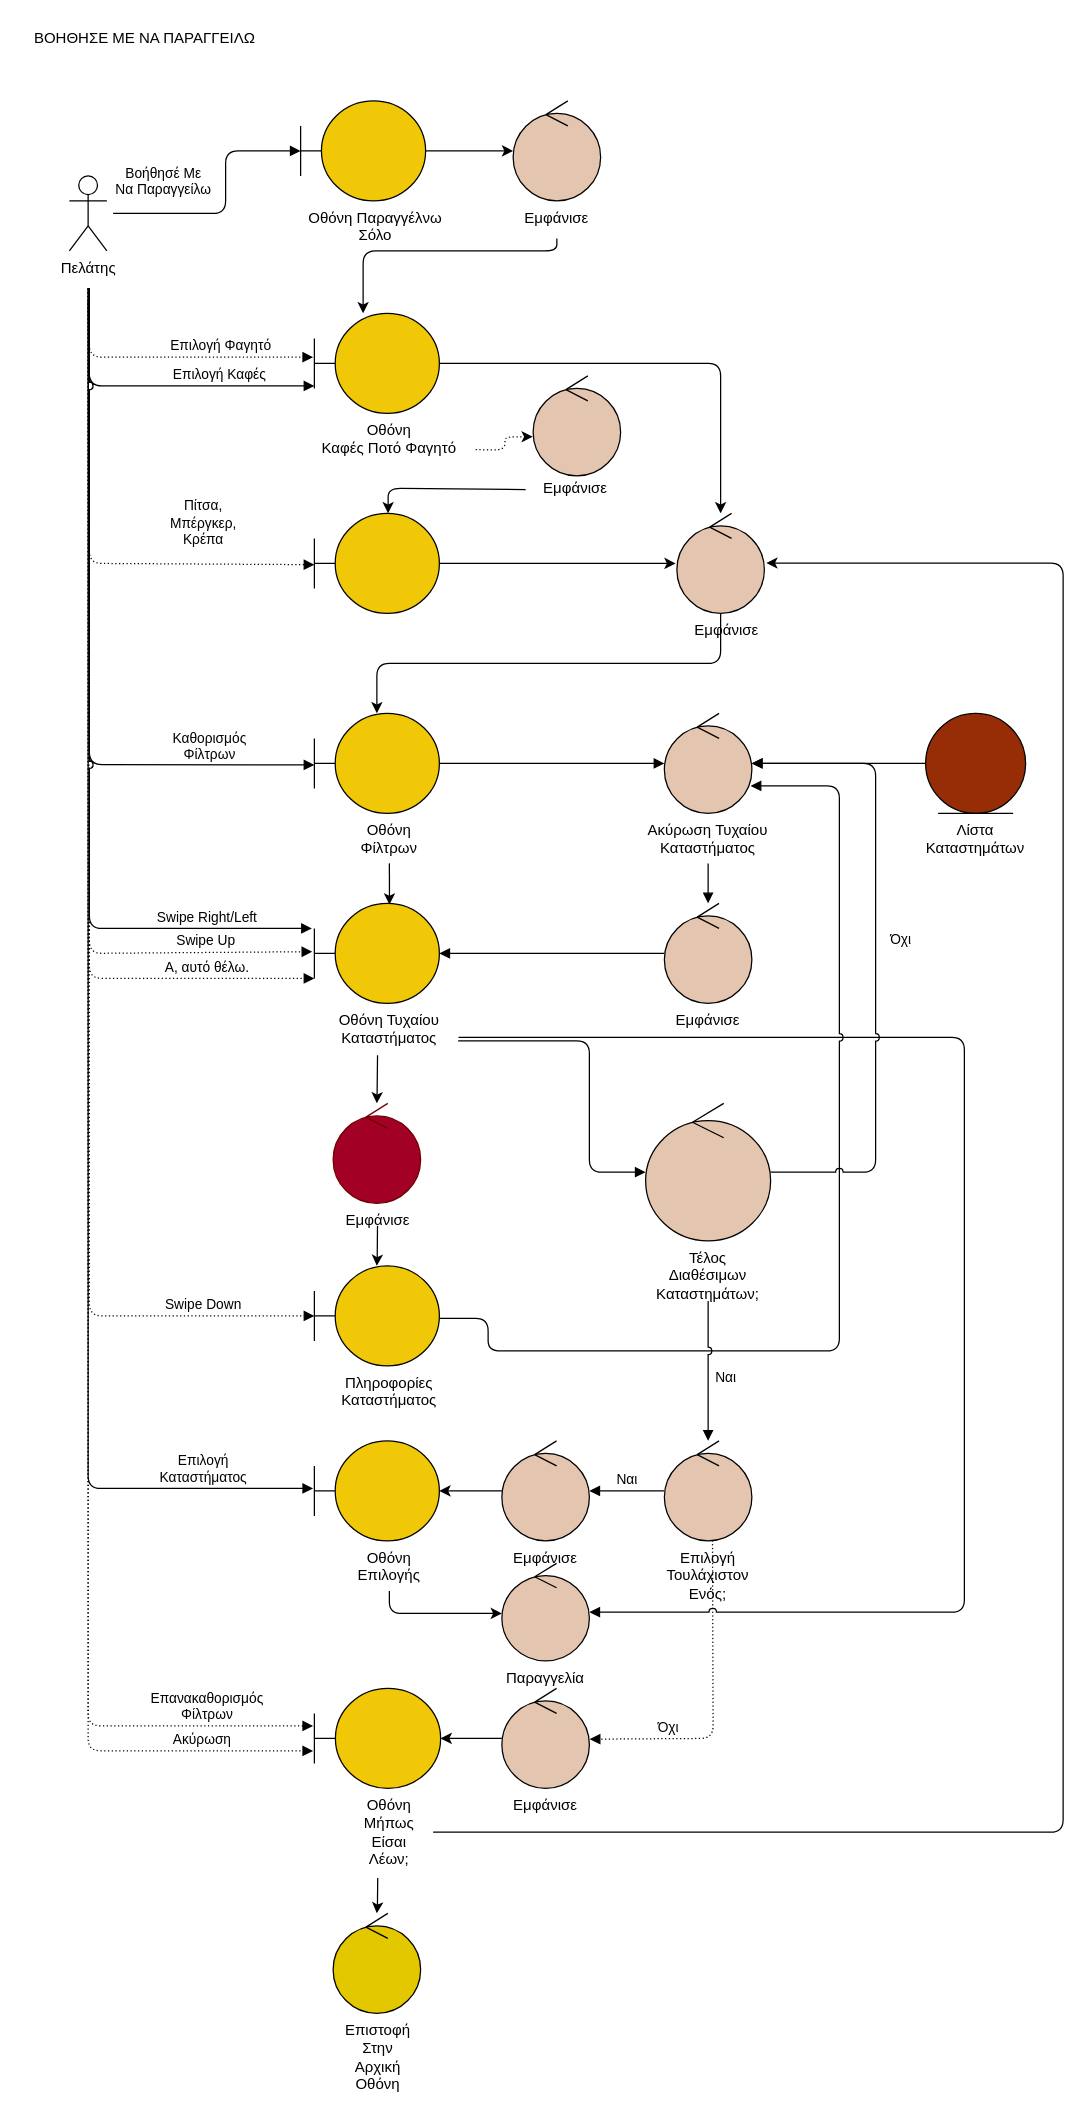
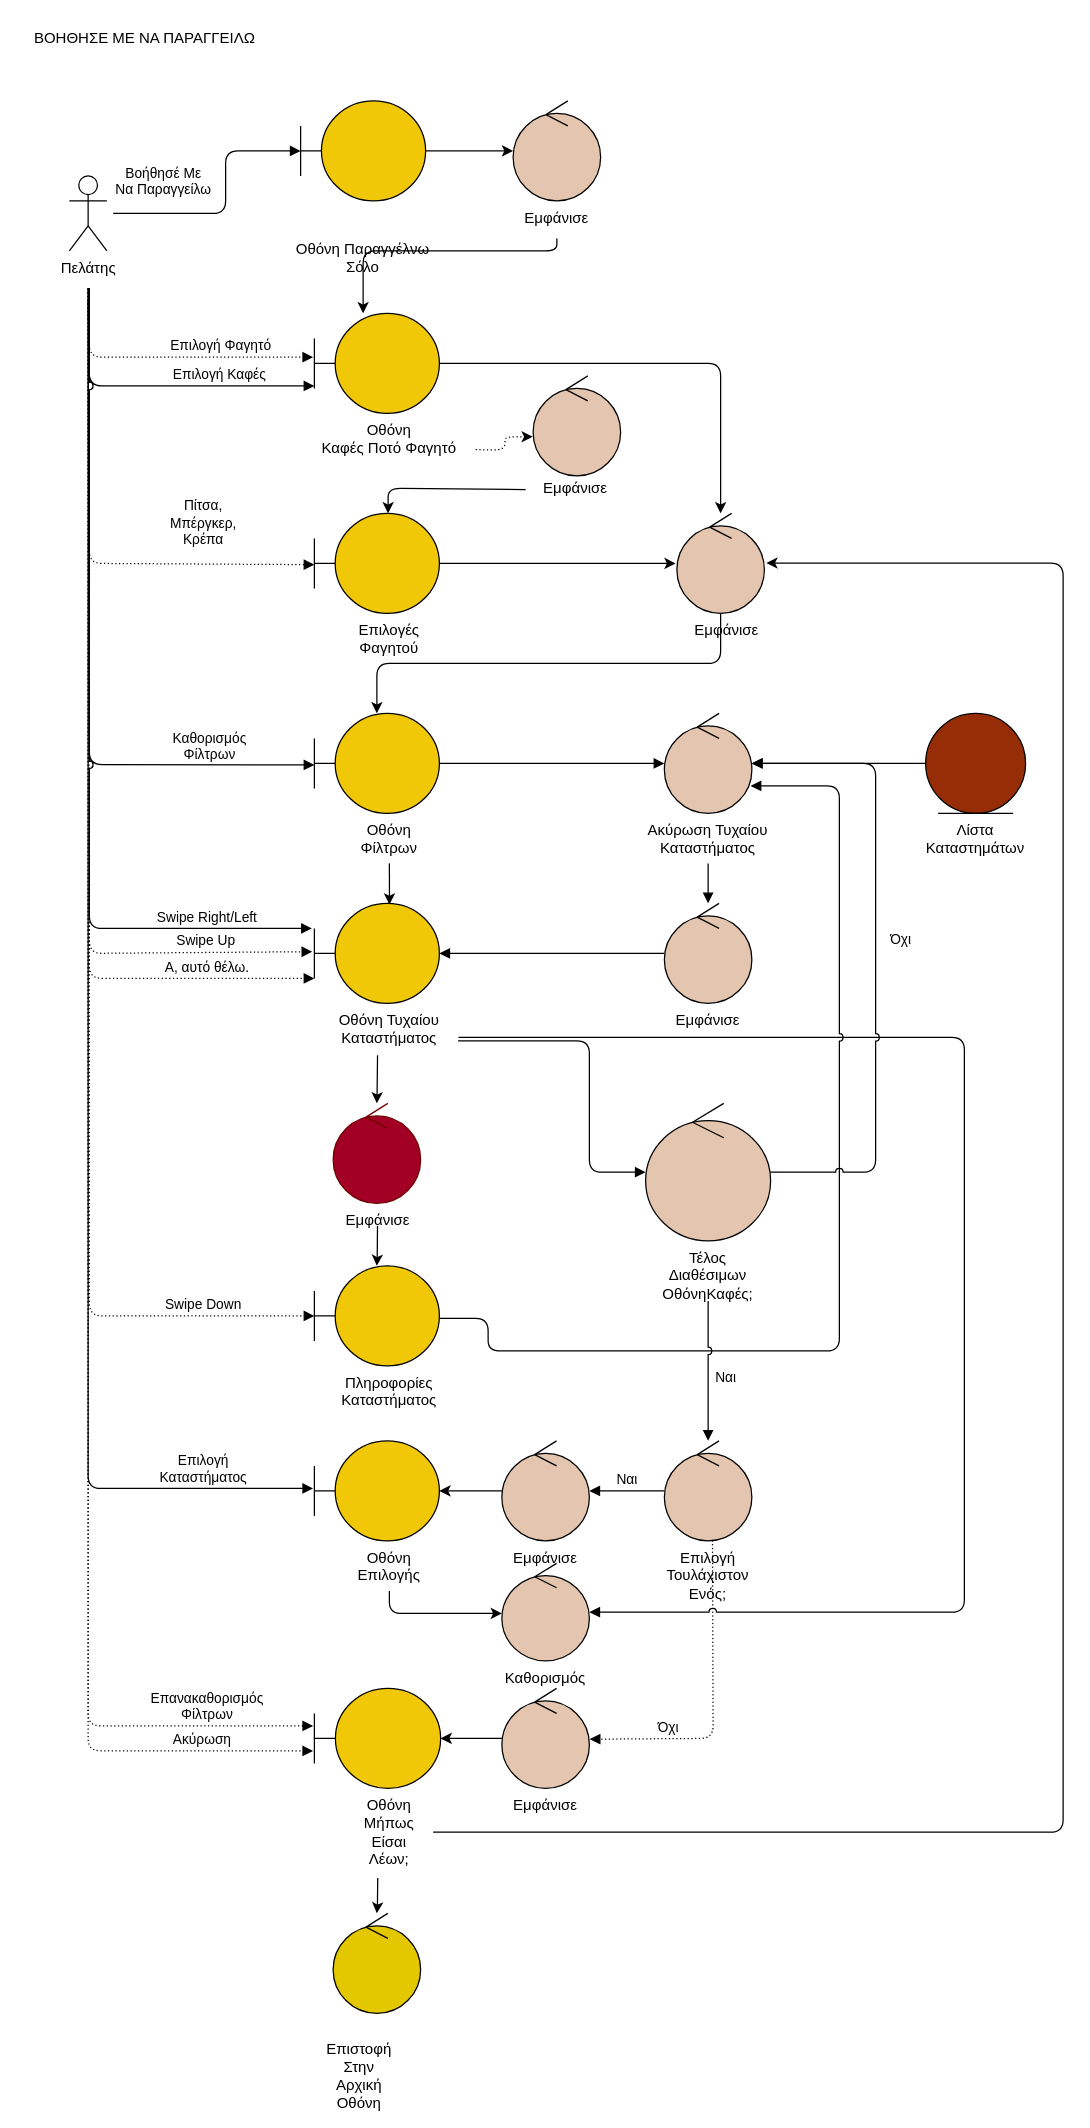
node "Οθόνη ΠαραγγέλνωΣόλο": moved (376, 226) -> (363, 257)
node "ΕπιλογέςΦαγητού": added
node "ΤέλοςΔιαθέσιμωνΚαταστημάτων;": label "ΤέλοςΔιαθέσιμωνΚαταστημάτων;" -> "ΤέλοςΔιαθέσιμωνΟθόνηΚαφές;"
node "Παραγγελία": label "Παραγγελία" -> "Καθορισμός"
node "ΕπιστοφήΣτηνΑρχικήΟθόνη": moved (378, 2057) -> (359, 2076)
